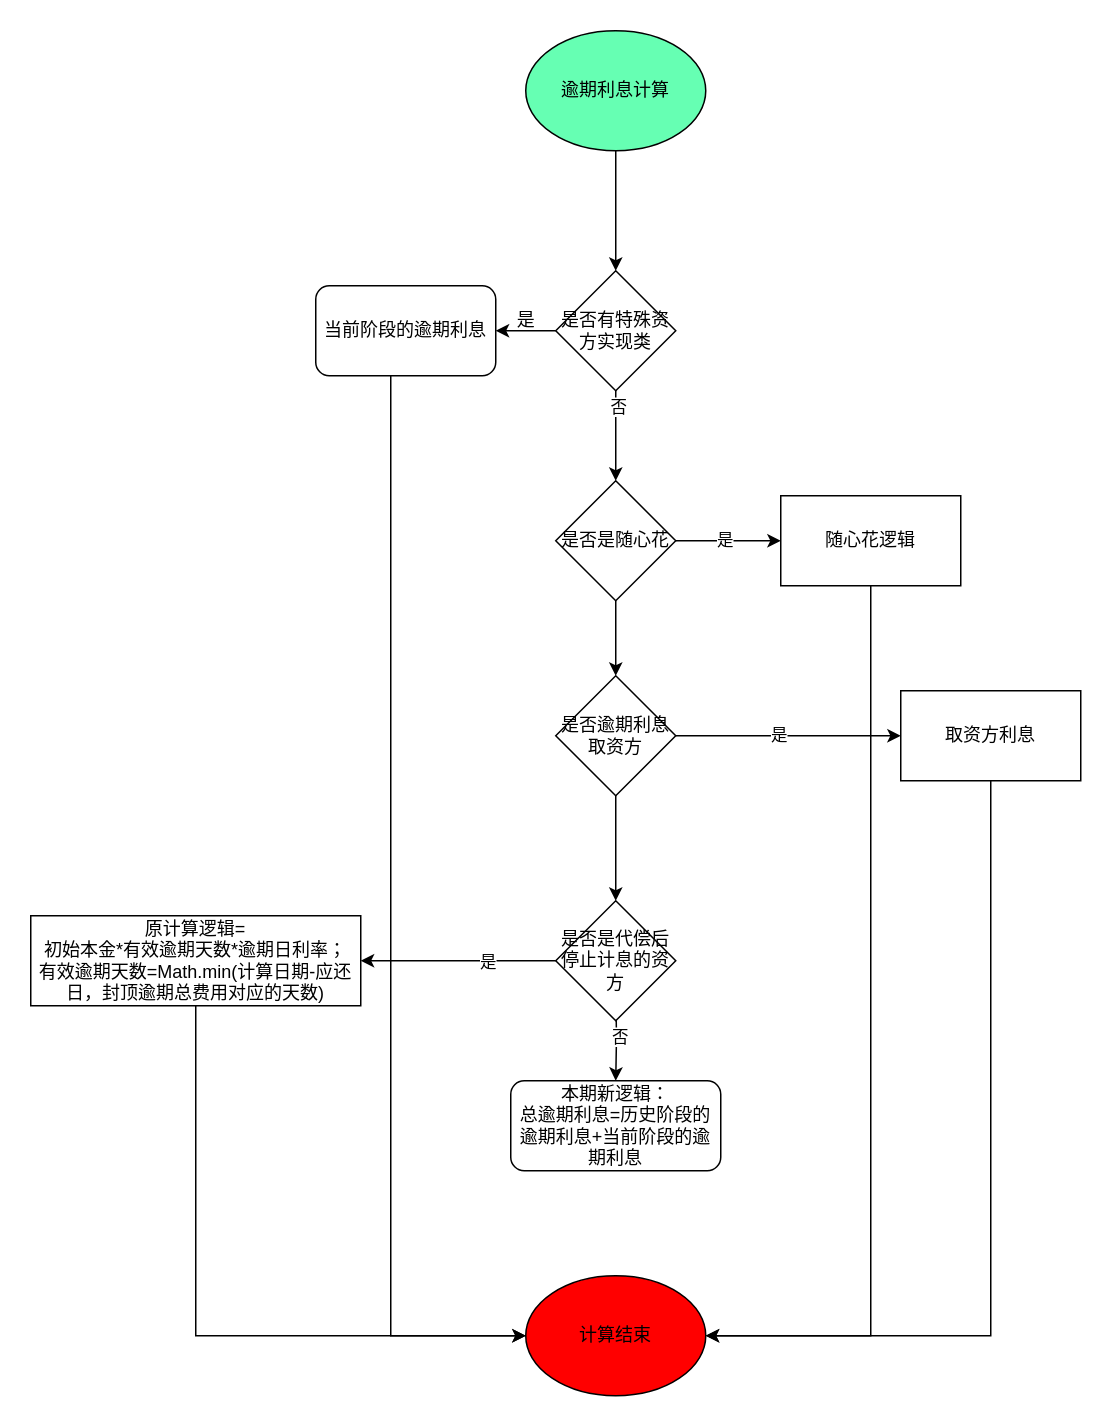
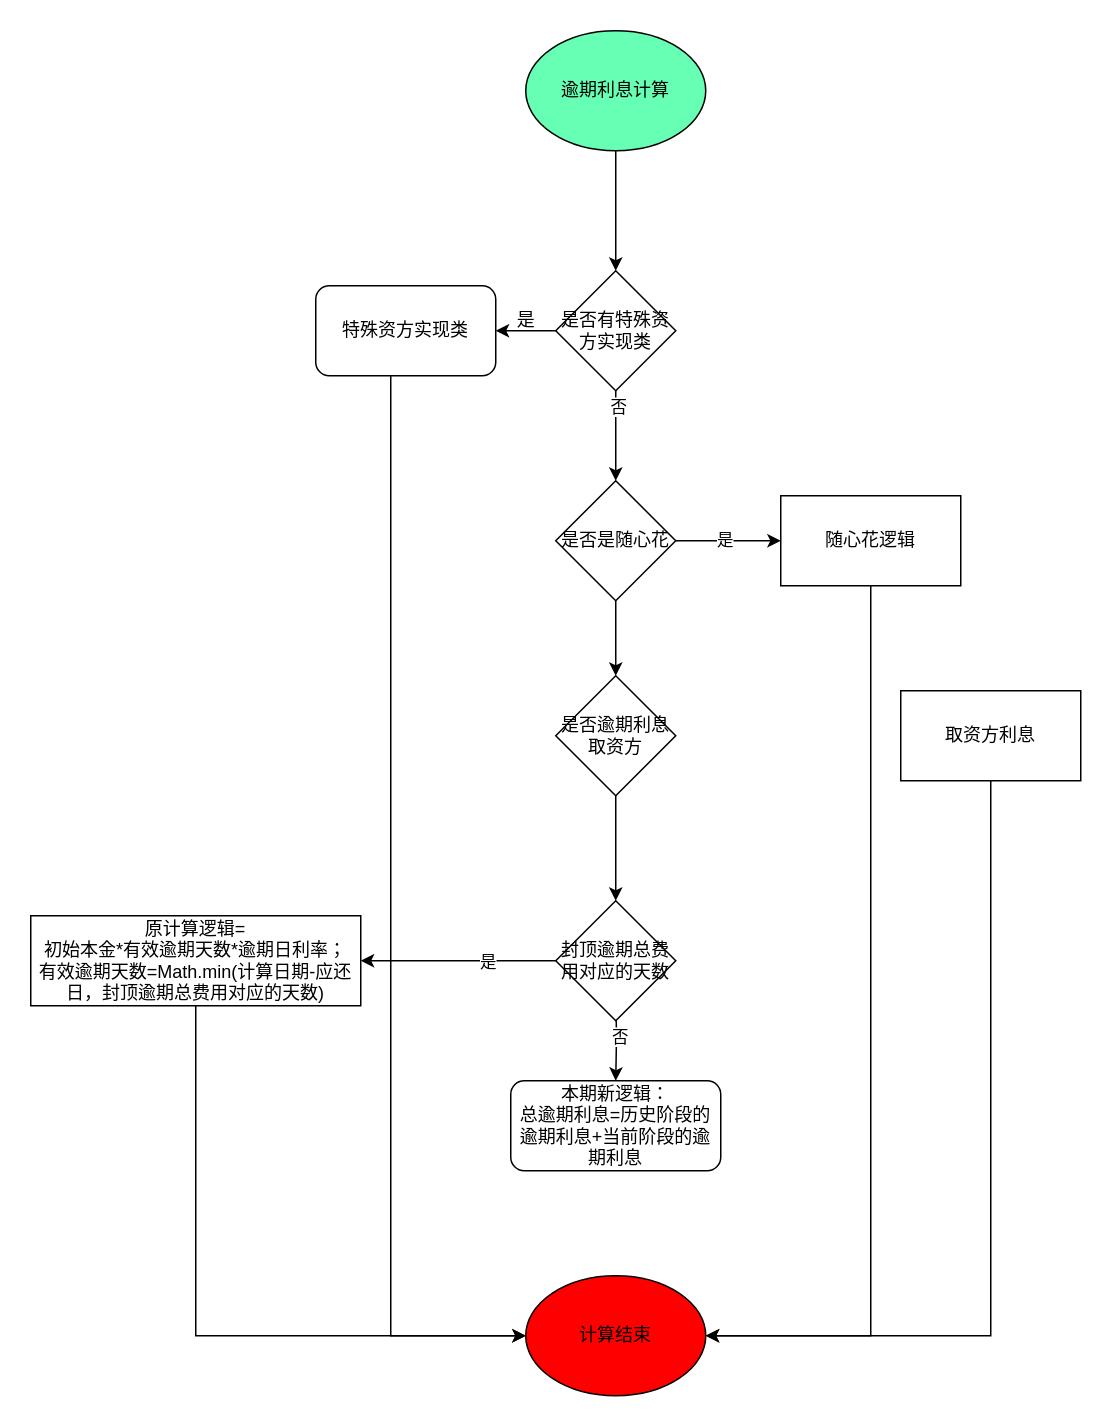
node "当前阶段的逾期利息": label "当前阶段的逾期利息" -> "特殊资方实现类"
edge "是否逾期利息取资方" -> "取资方利息": removed, label "是"
node "是否是代偿后停止计息的资方": label "是否是代偿后停止计息的资方" -> "封顶逾期总费用对应的天数"
